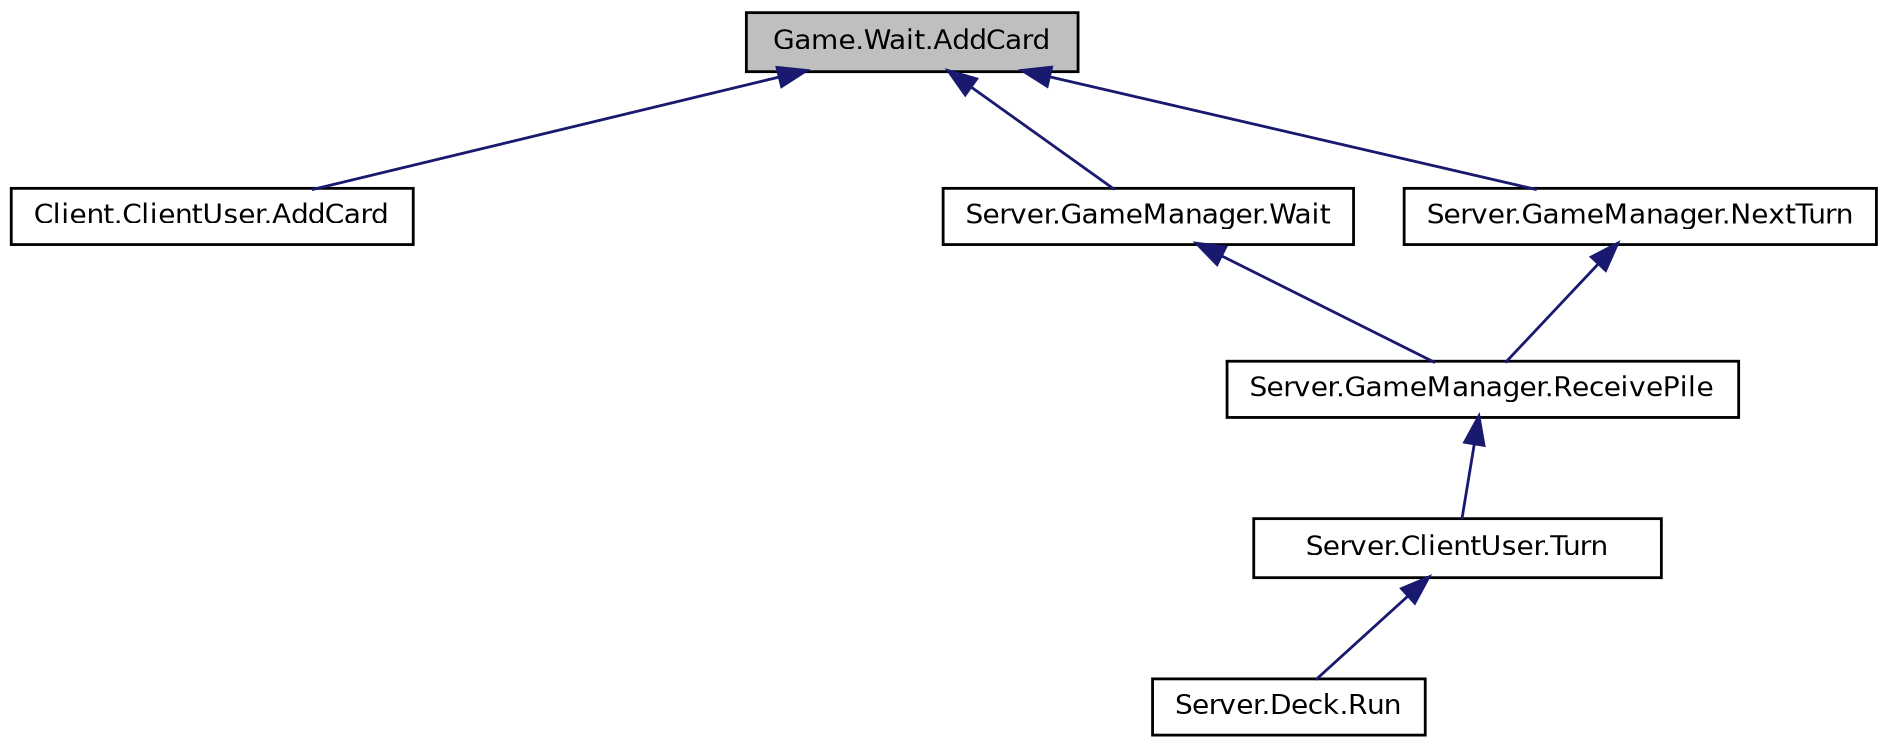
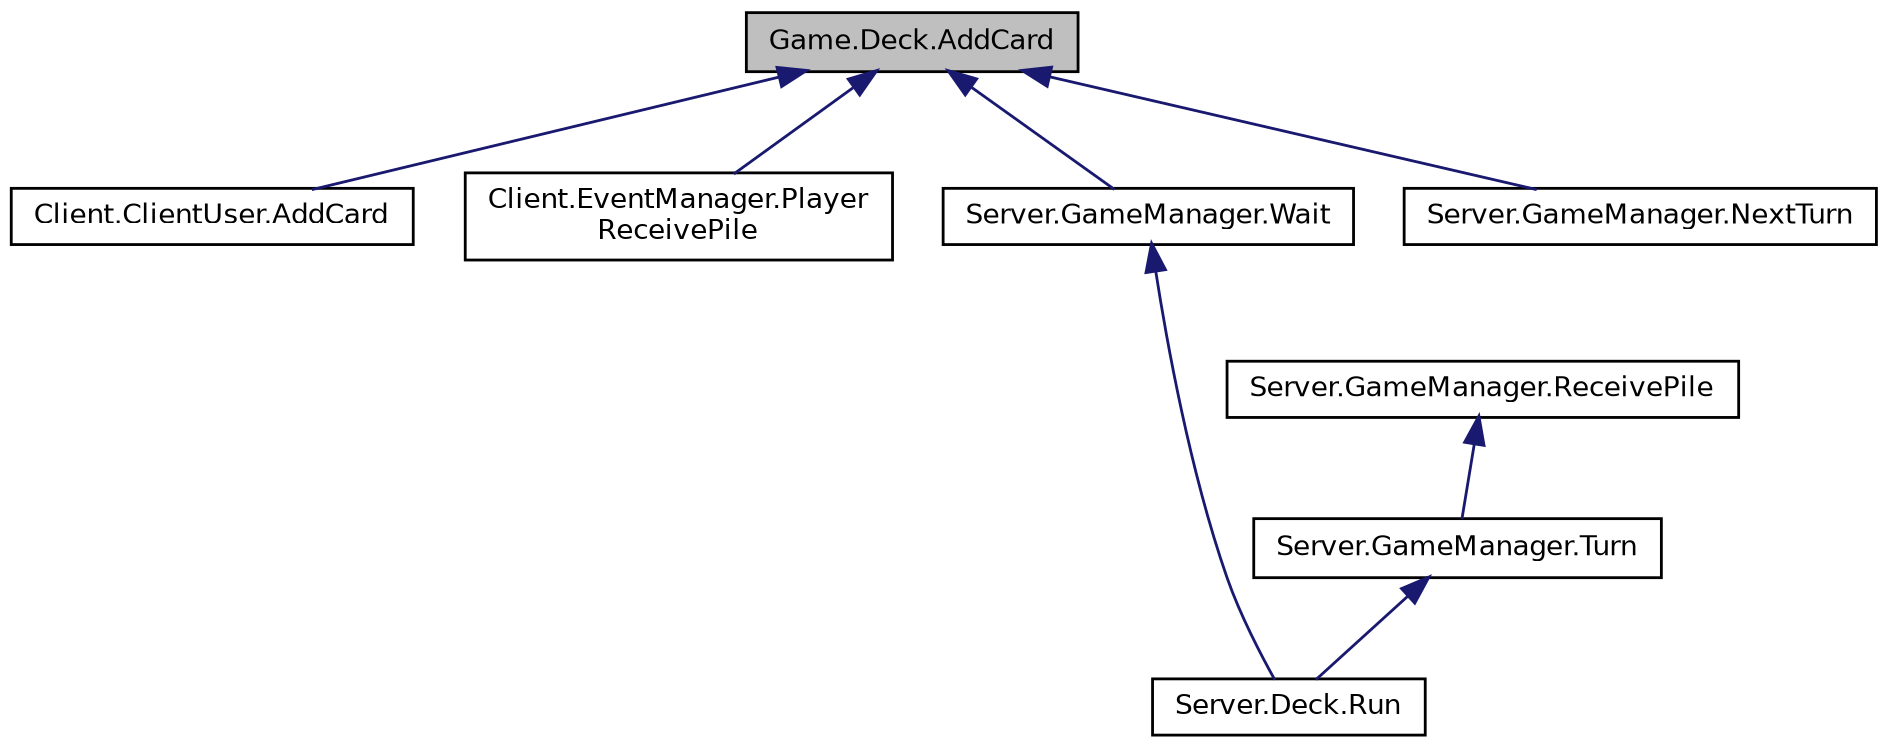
node "Game.Wait.AddCard": label "Game.Wait.AddCard" -> "Game.Deck.AddCard"
node "Client.EventManager.Player ReceivePile": added
edge "Server.GameManager.ReceivePile" -> "Server.GameManager.Wait": now "Server.Deck.Run" -> "Server.GameManager.Wait"
edge "Server.GameManager.ReceivePile" -> "Server.GameManager.NextTurn": removed
node "Server.ClientUser.Turn": label "Server.ClientUser.Turn" -> "Server.GameManager.Turn"
